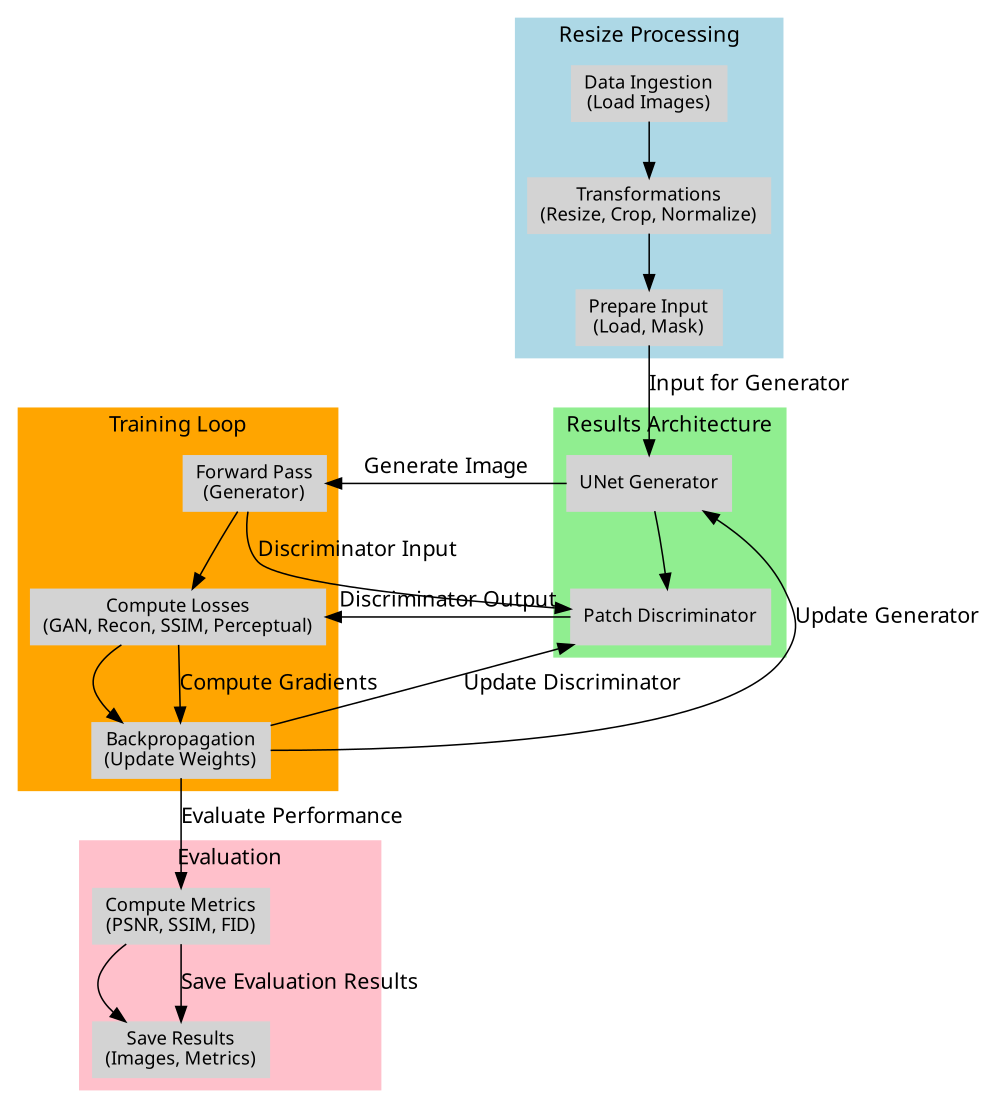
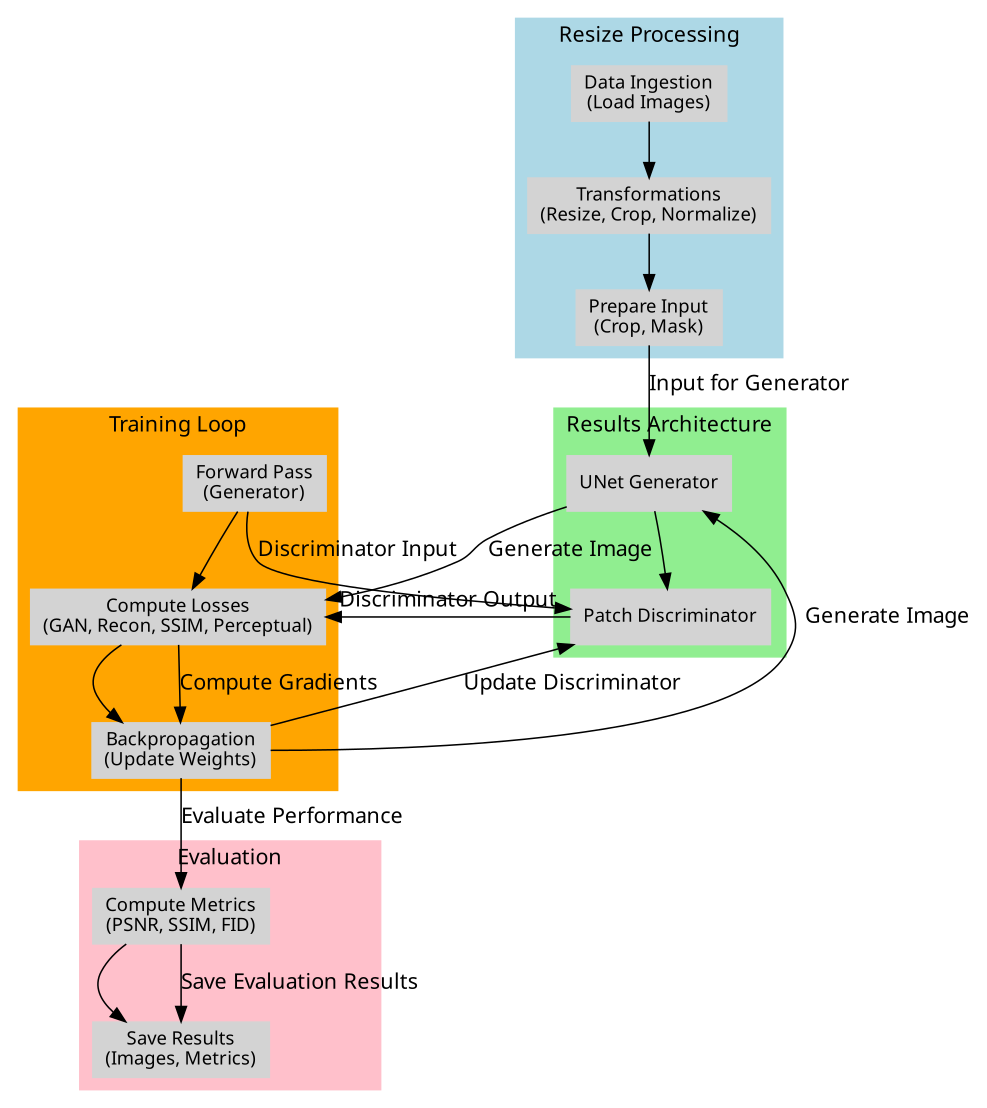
node "Prepare Input (Load, Mask)": label "Prepare Input (Load, Mask)" -> "Prepare Input (Crop, Mask)"
edge "UNet Generator" -> "Forward Pass (Generator)": now "UNet Generator" -> "Compute Losses (GAN, Recon, SSIM, Perceptual)"
edge "Backpropagation (Update Weights)" -> "UNet Generator": label "Update Generator" -> "Generate Image"
